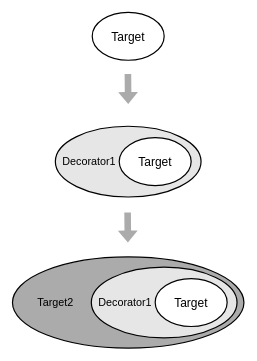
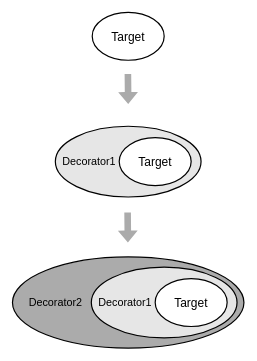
node "Target2": label "Target2" -> "Decorator2"
